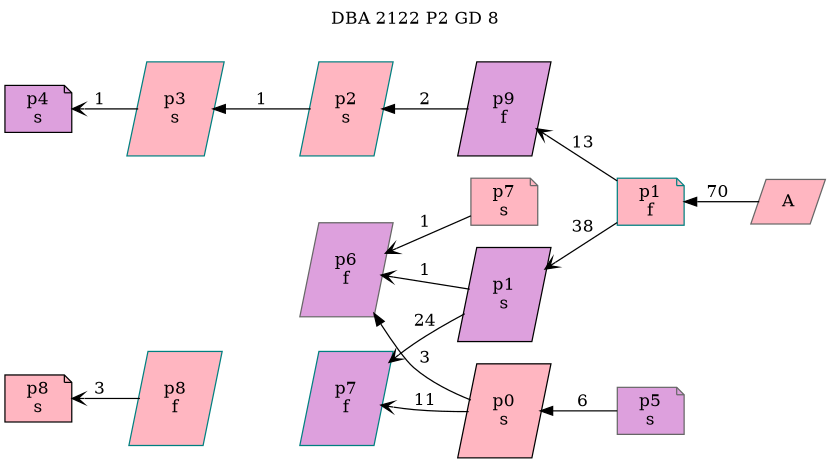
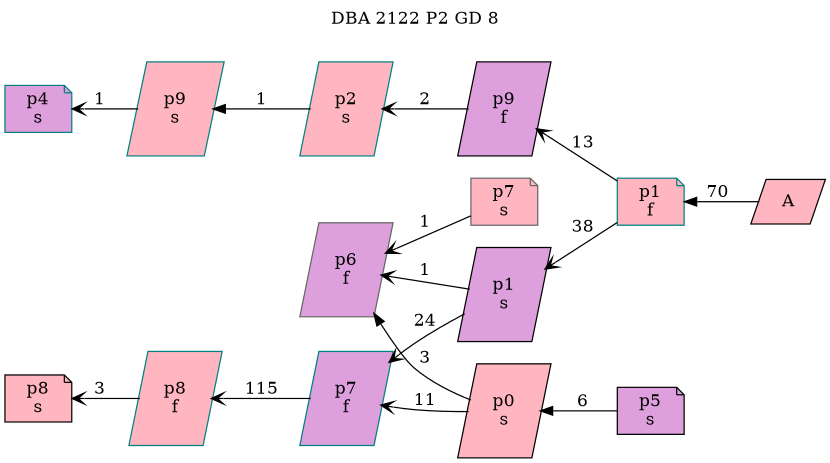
node "p4 s": color black -> teal
node "p3 s": label "p3 s" -> "p9 s"
edge "p9 f" -> "p2 s": arrowhead normal -> vee
node "A": color gray40 -> black
edge "p7 f" -> "p8 f": added, label "115"
node "p5 s": color gray40 -> black
